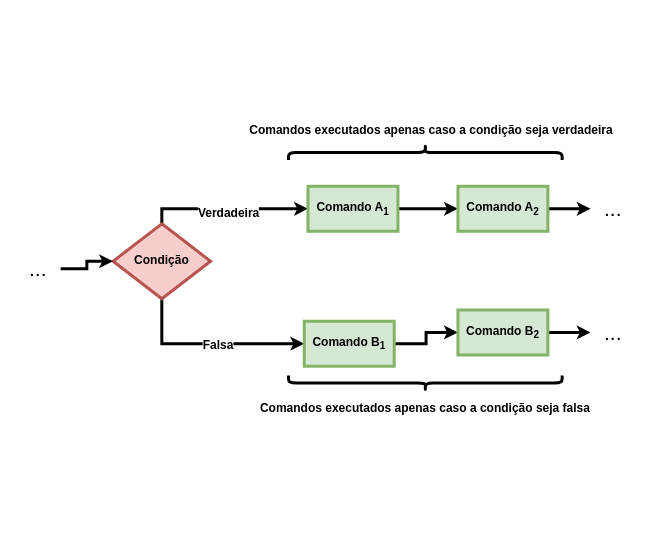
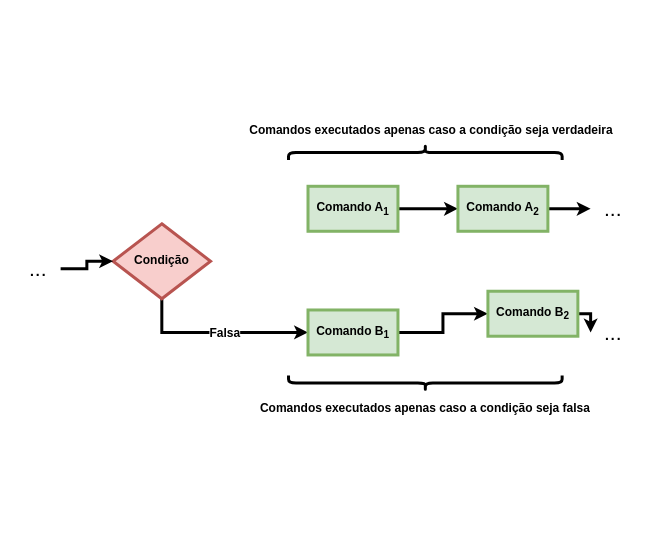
edge "Condição" -> "Comando A1": removed, label "Verdadeira"
node "Comando B2": moved (503, 333) -> (533, 314)
node "Comando B1": moved (349, 344) -> (353, 333)
